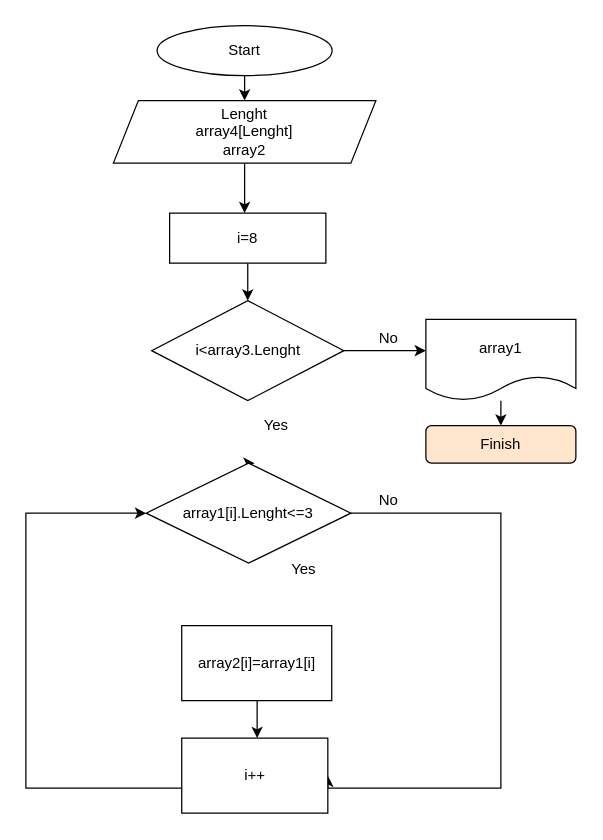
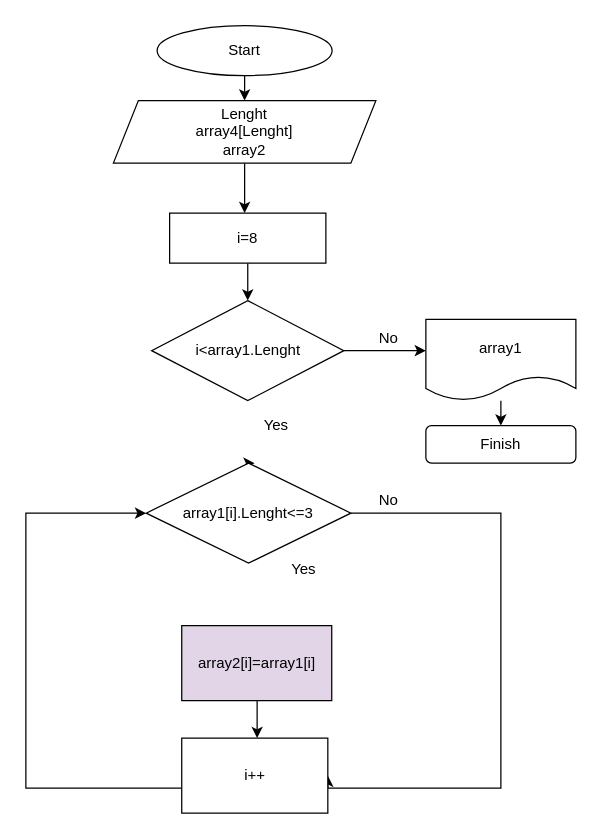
node "i<array3.Lenght": label "i<array3.Lenght" -> "i<array1.Lenght"
node "Finish": fillcolor #ffe6cc -> #ffffff
node "array2[i]=array1[i]": fillcolor #ffffff -> #e1d5e7
